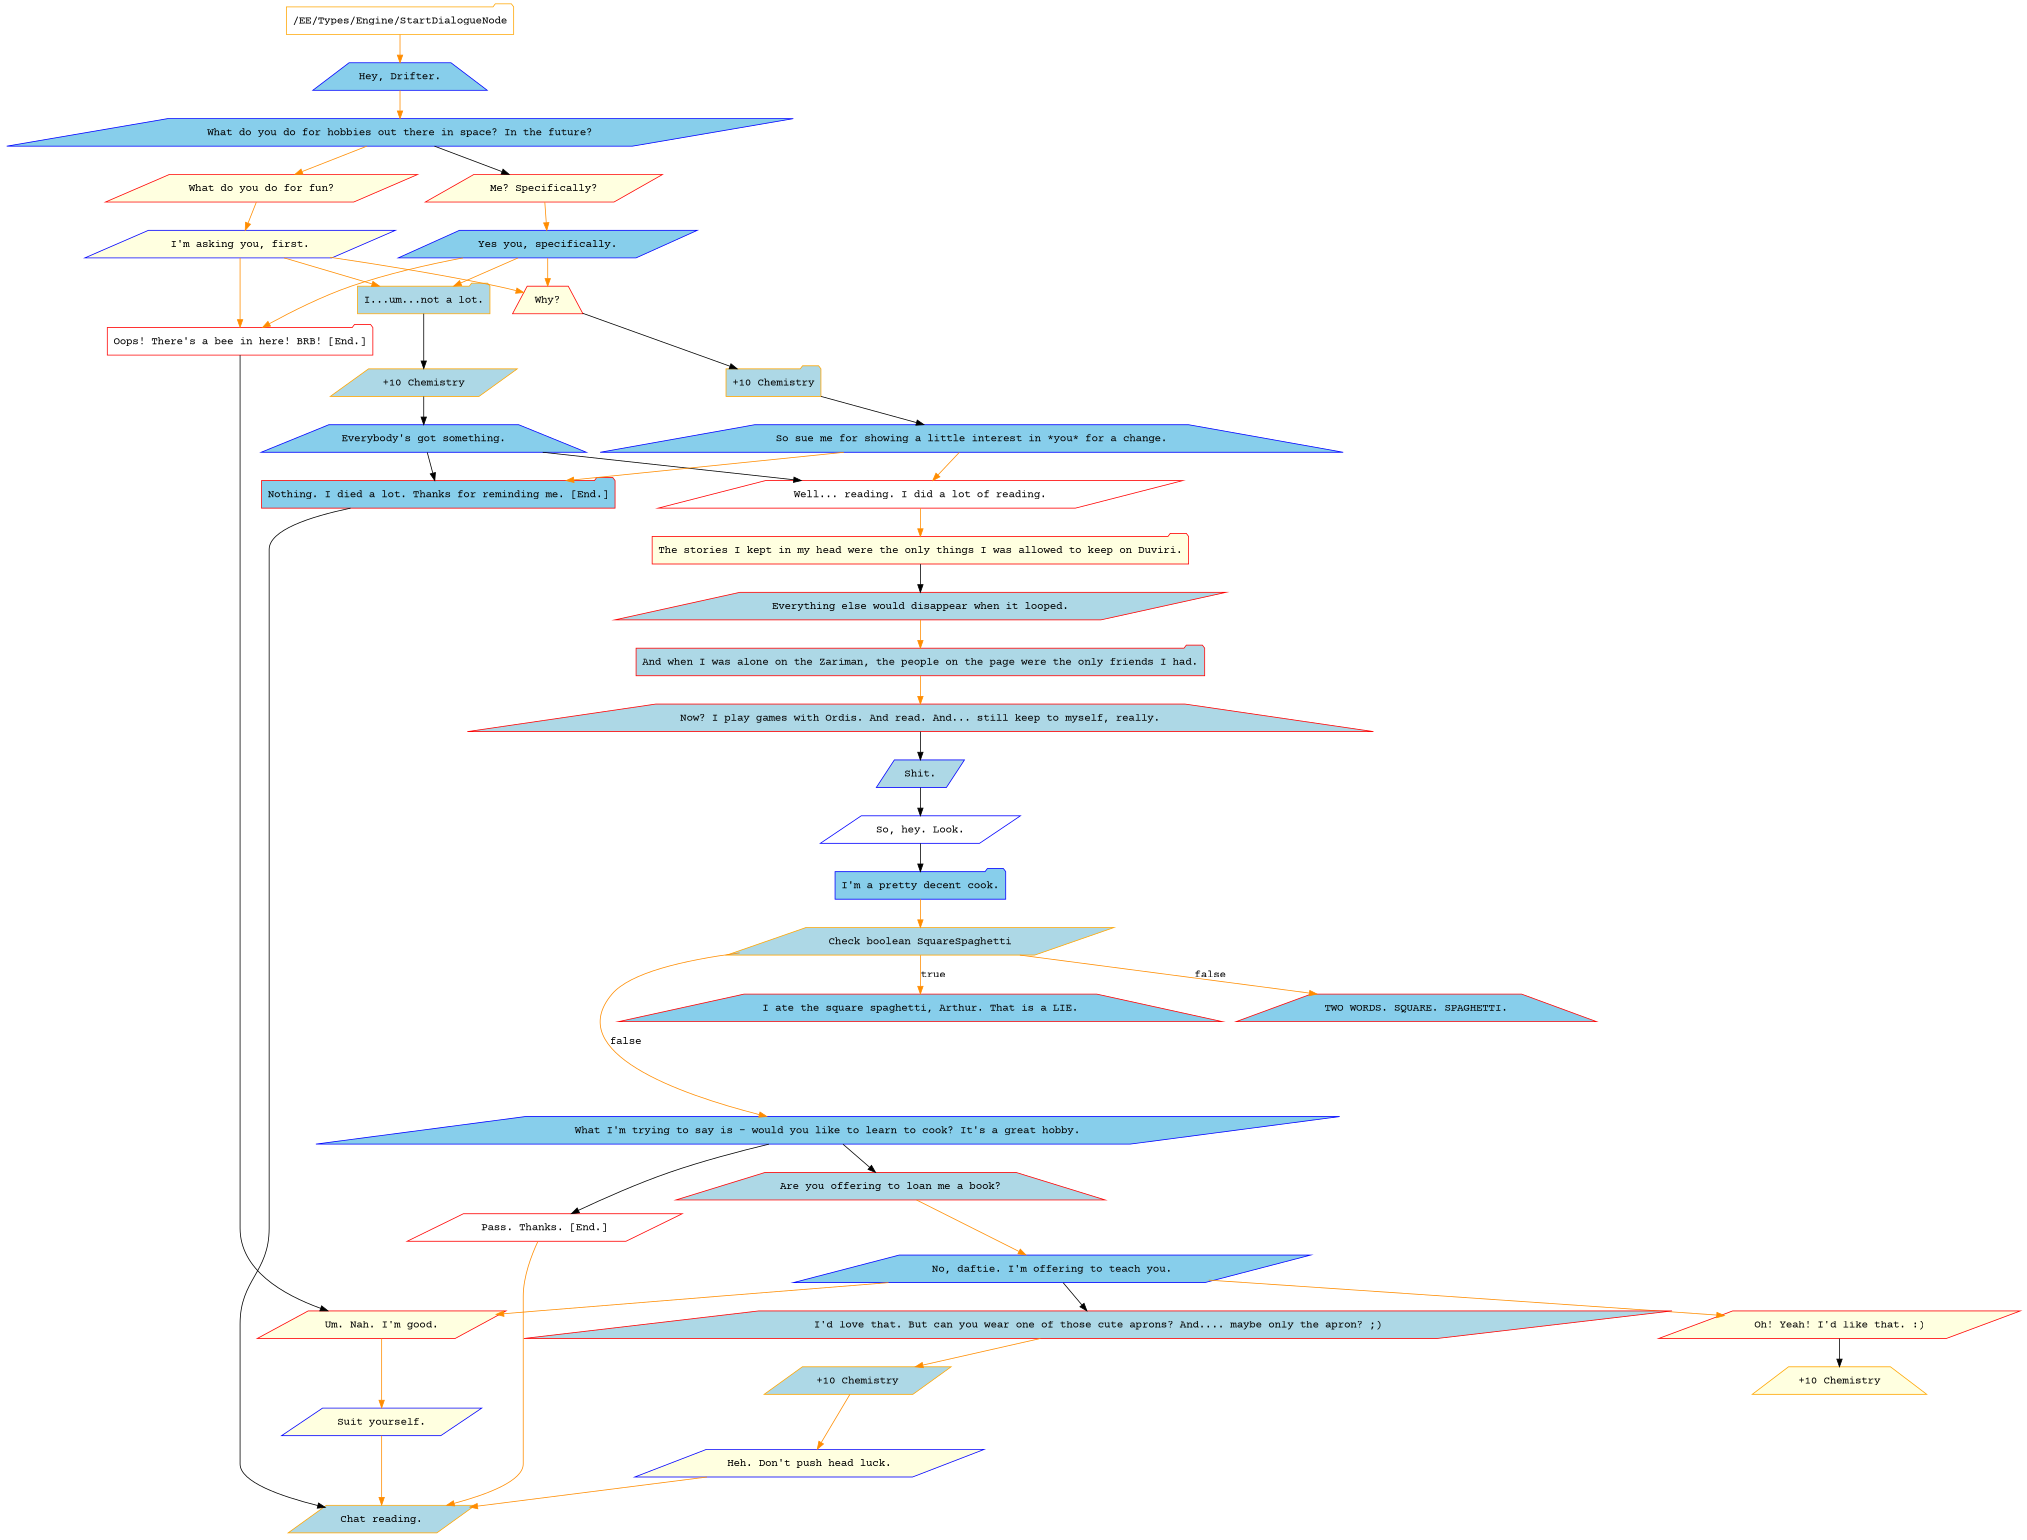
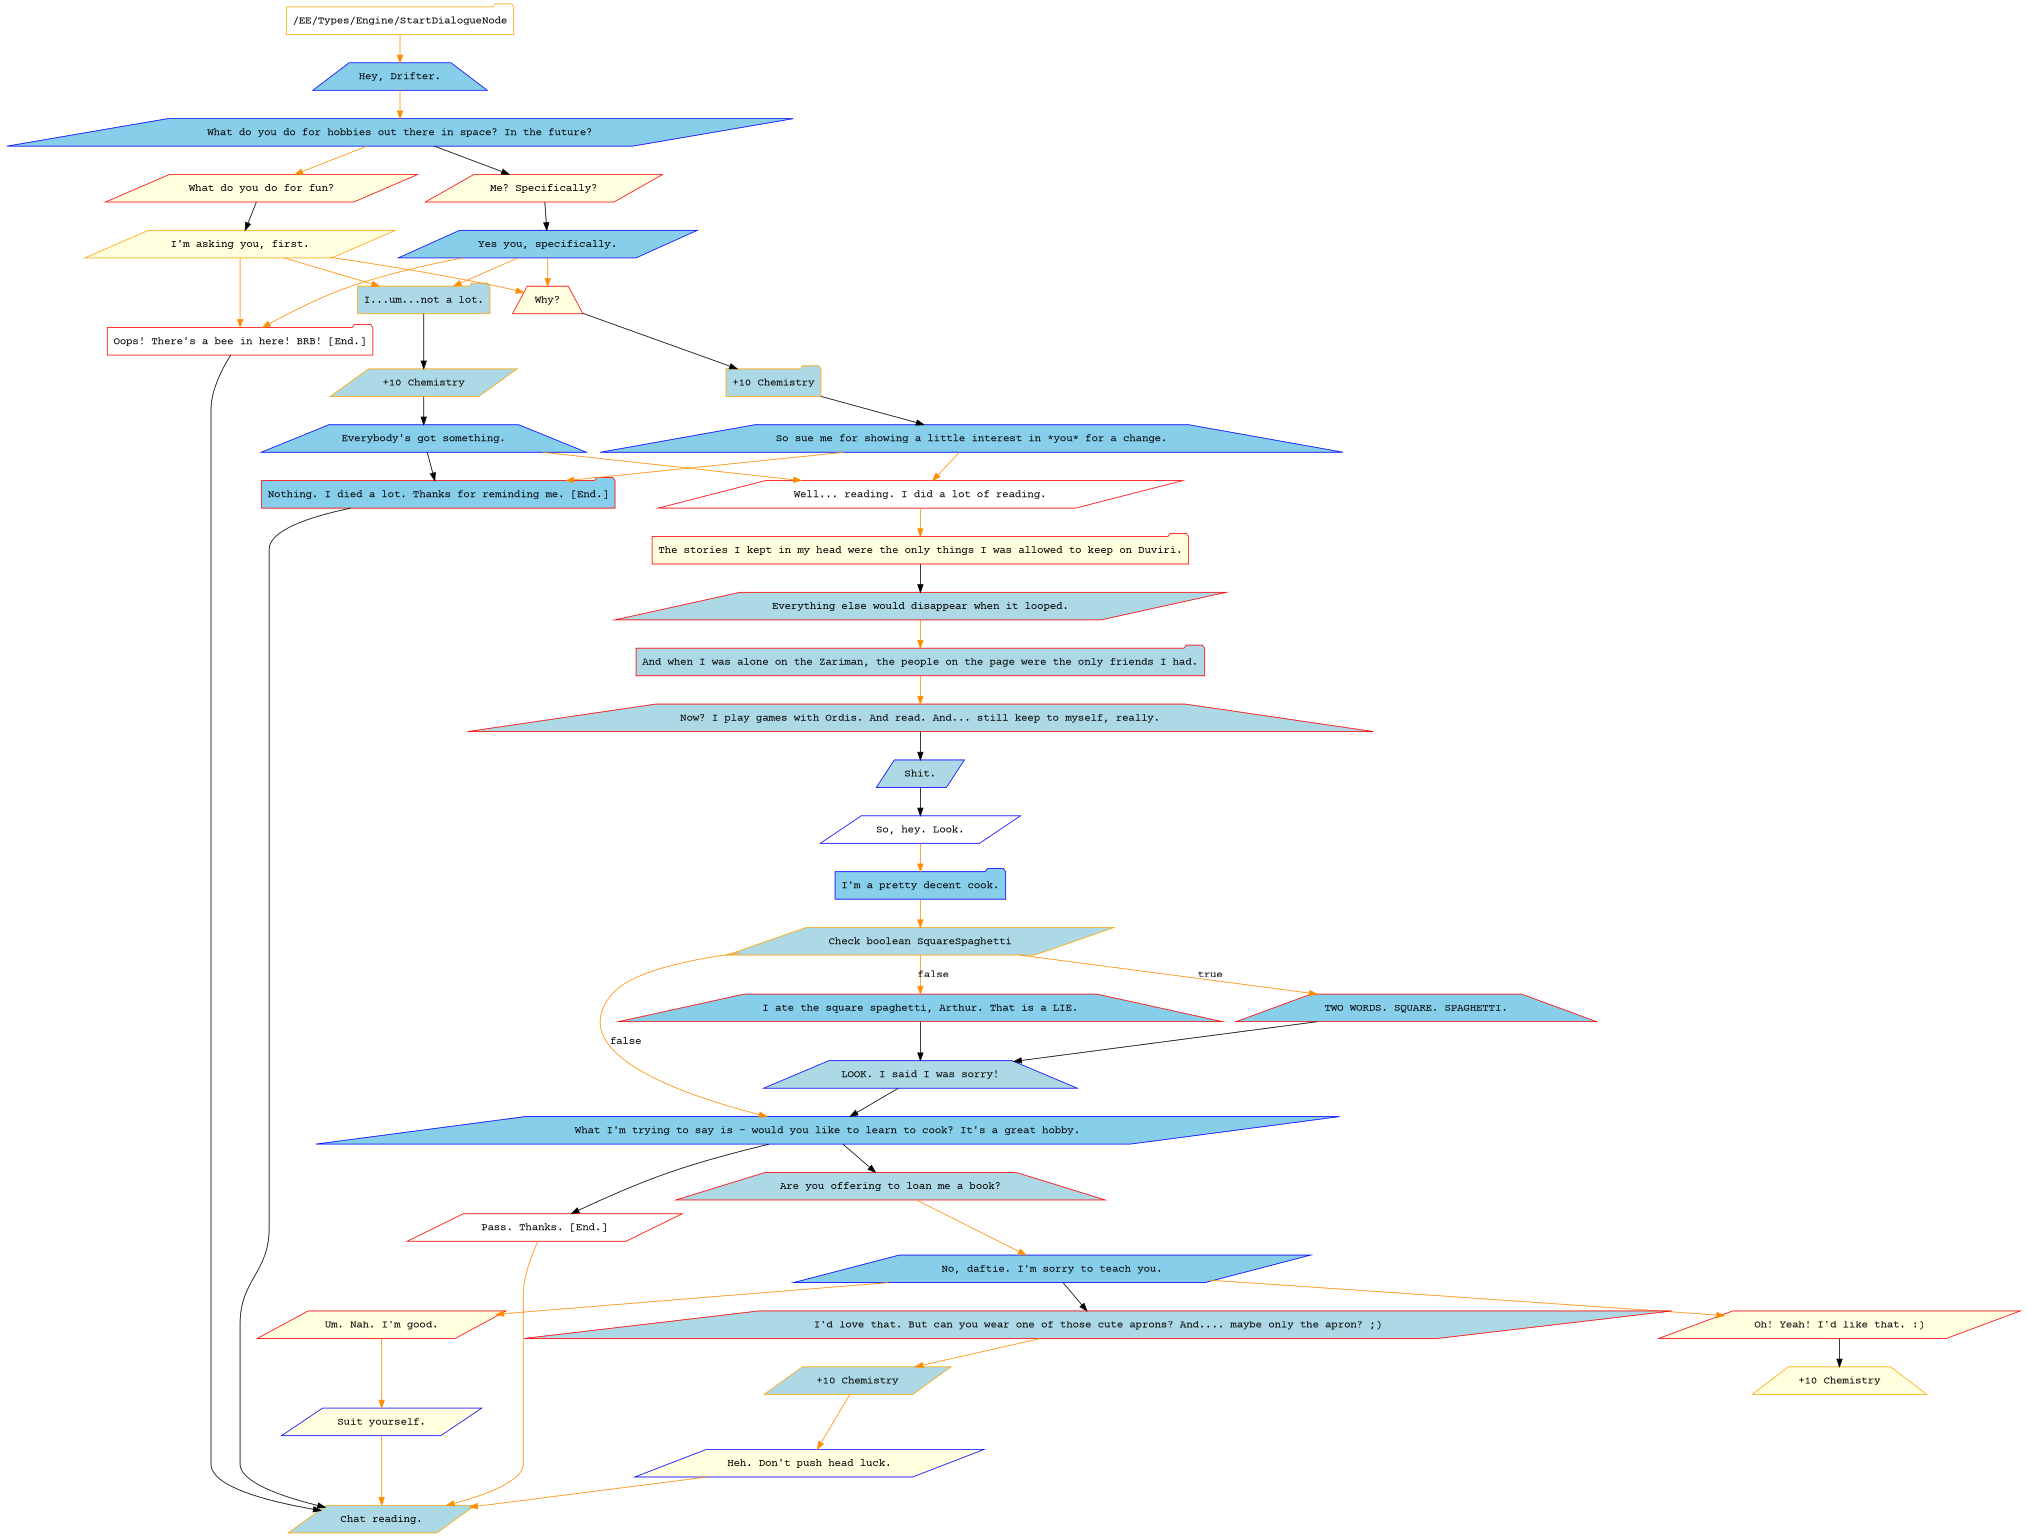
edge "Me? Specifically?" -> "Yes you, specifically.": color darkorange -> black
edge "What do you do for fun?" -> "I'm asking you, first.": color darkorange -> black
node "I'm asking you, first.": color blue -> orange
edge "Everybody's got something." -> "Well... reading. I did a lot of reading.": color black -> darkorange
edge "Oops! There's a bee in here! BRB! [End.]" -> "Um. Nah. I'm good.": now "Oops! There's a bee in here! BRB! [End.]" -> "Chat reading."
edge "So, hey. Look." -> "I'm a pretty decent cook.": color black -> darkorange
edge "Check boolean SquareSpaghetti" -> "I ate the square spaghetti, Arthur. That is a LIE.": label "true" -> "false"
edge "Check boolean SquareSpaghetti" -> "TWO WORDS. SQUARE. SPAGHETTI.": label "false" -> "true"
node "LOOK. I said I was sorry!": added
node "No, daftie. I'm offering to teach you.": label "No, daftie. I'm offering to teach you." -> "No, daftie. I'm sorry to teach you."
